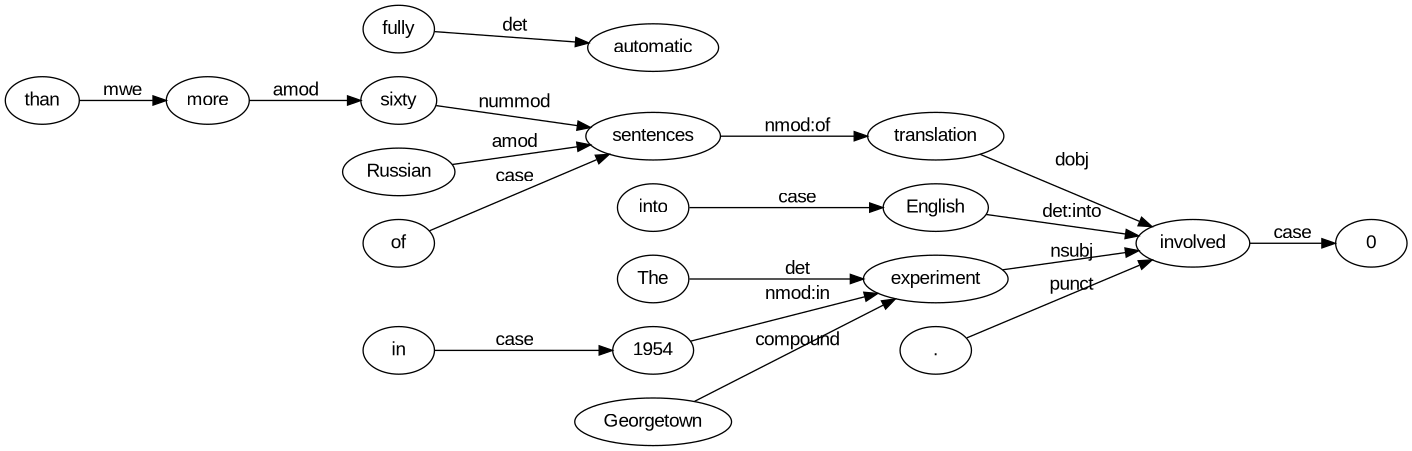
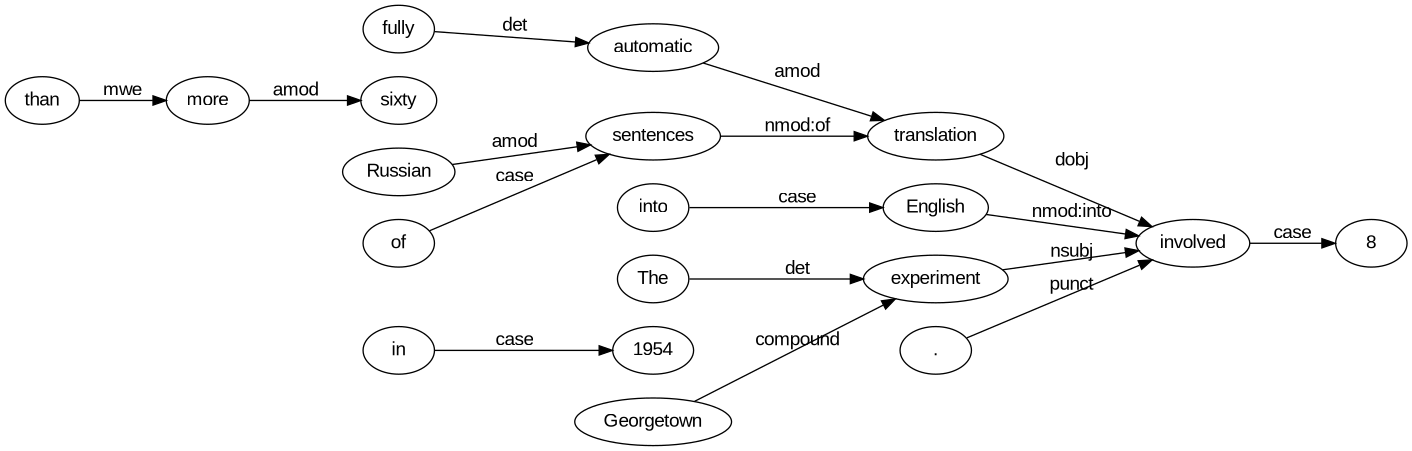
edge "automatic" -> "translation": added, label "amod"
edge "sixty" -> "sentences": removed, label "nummod"
edge "English" -> "involved": label "det:into" -> "nmod:into"
node "0": label "0" -> "8"
edge "1954" -> "experiment": removed, label "nmod:in"
